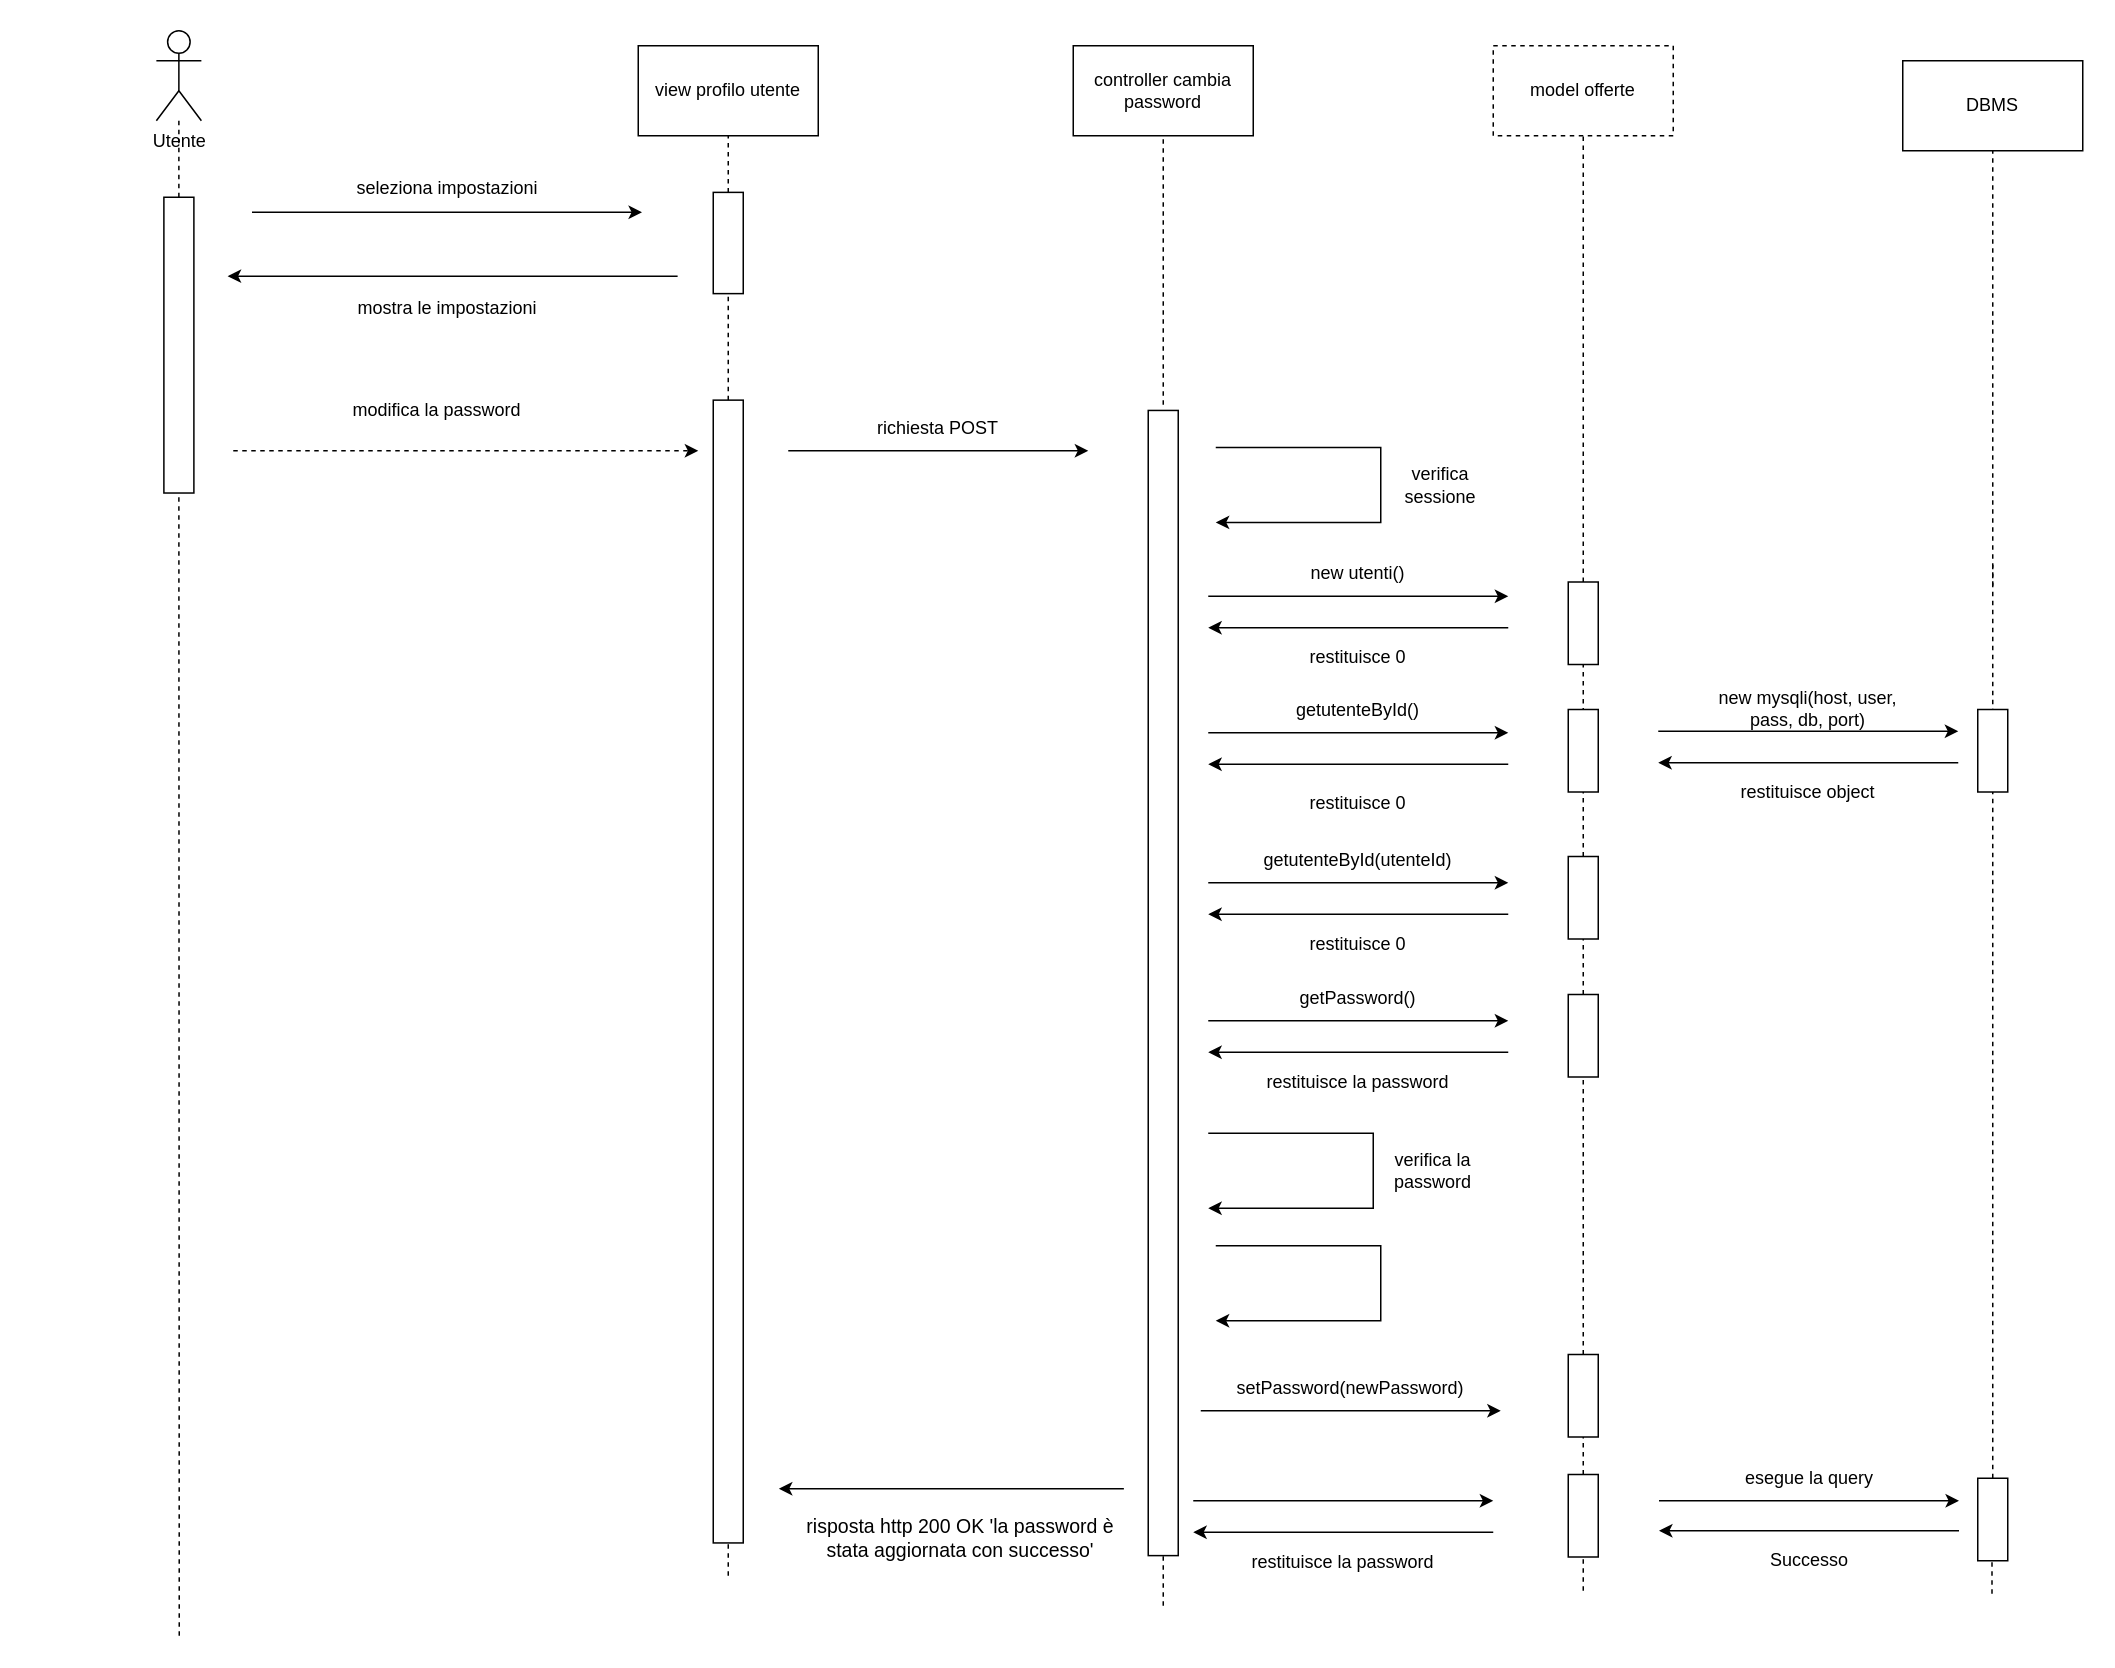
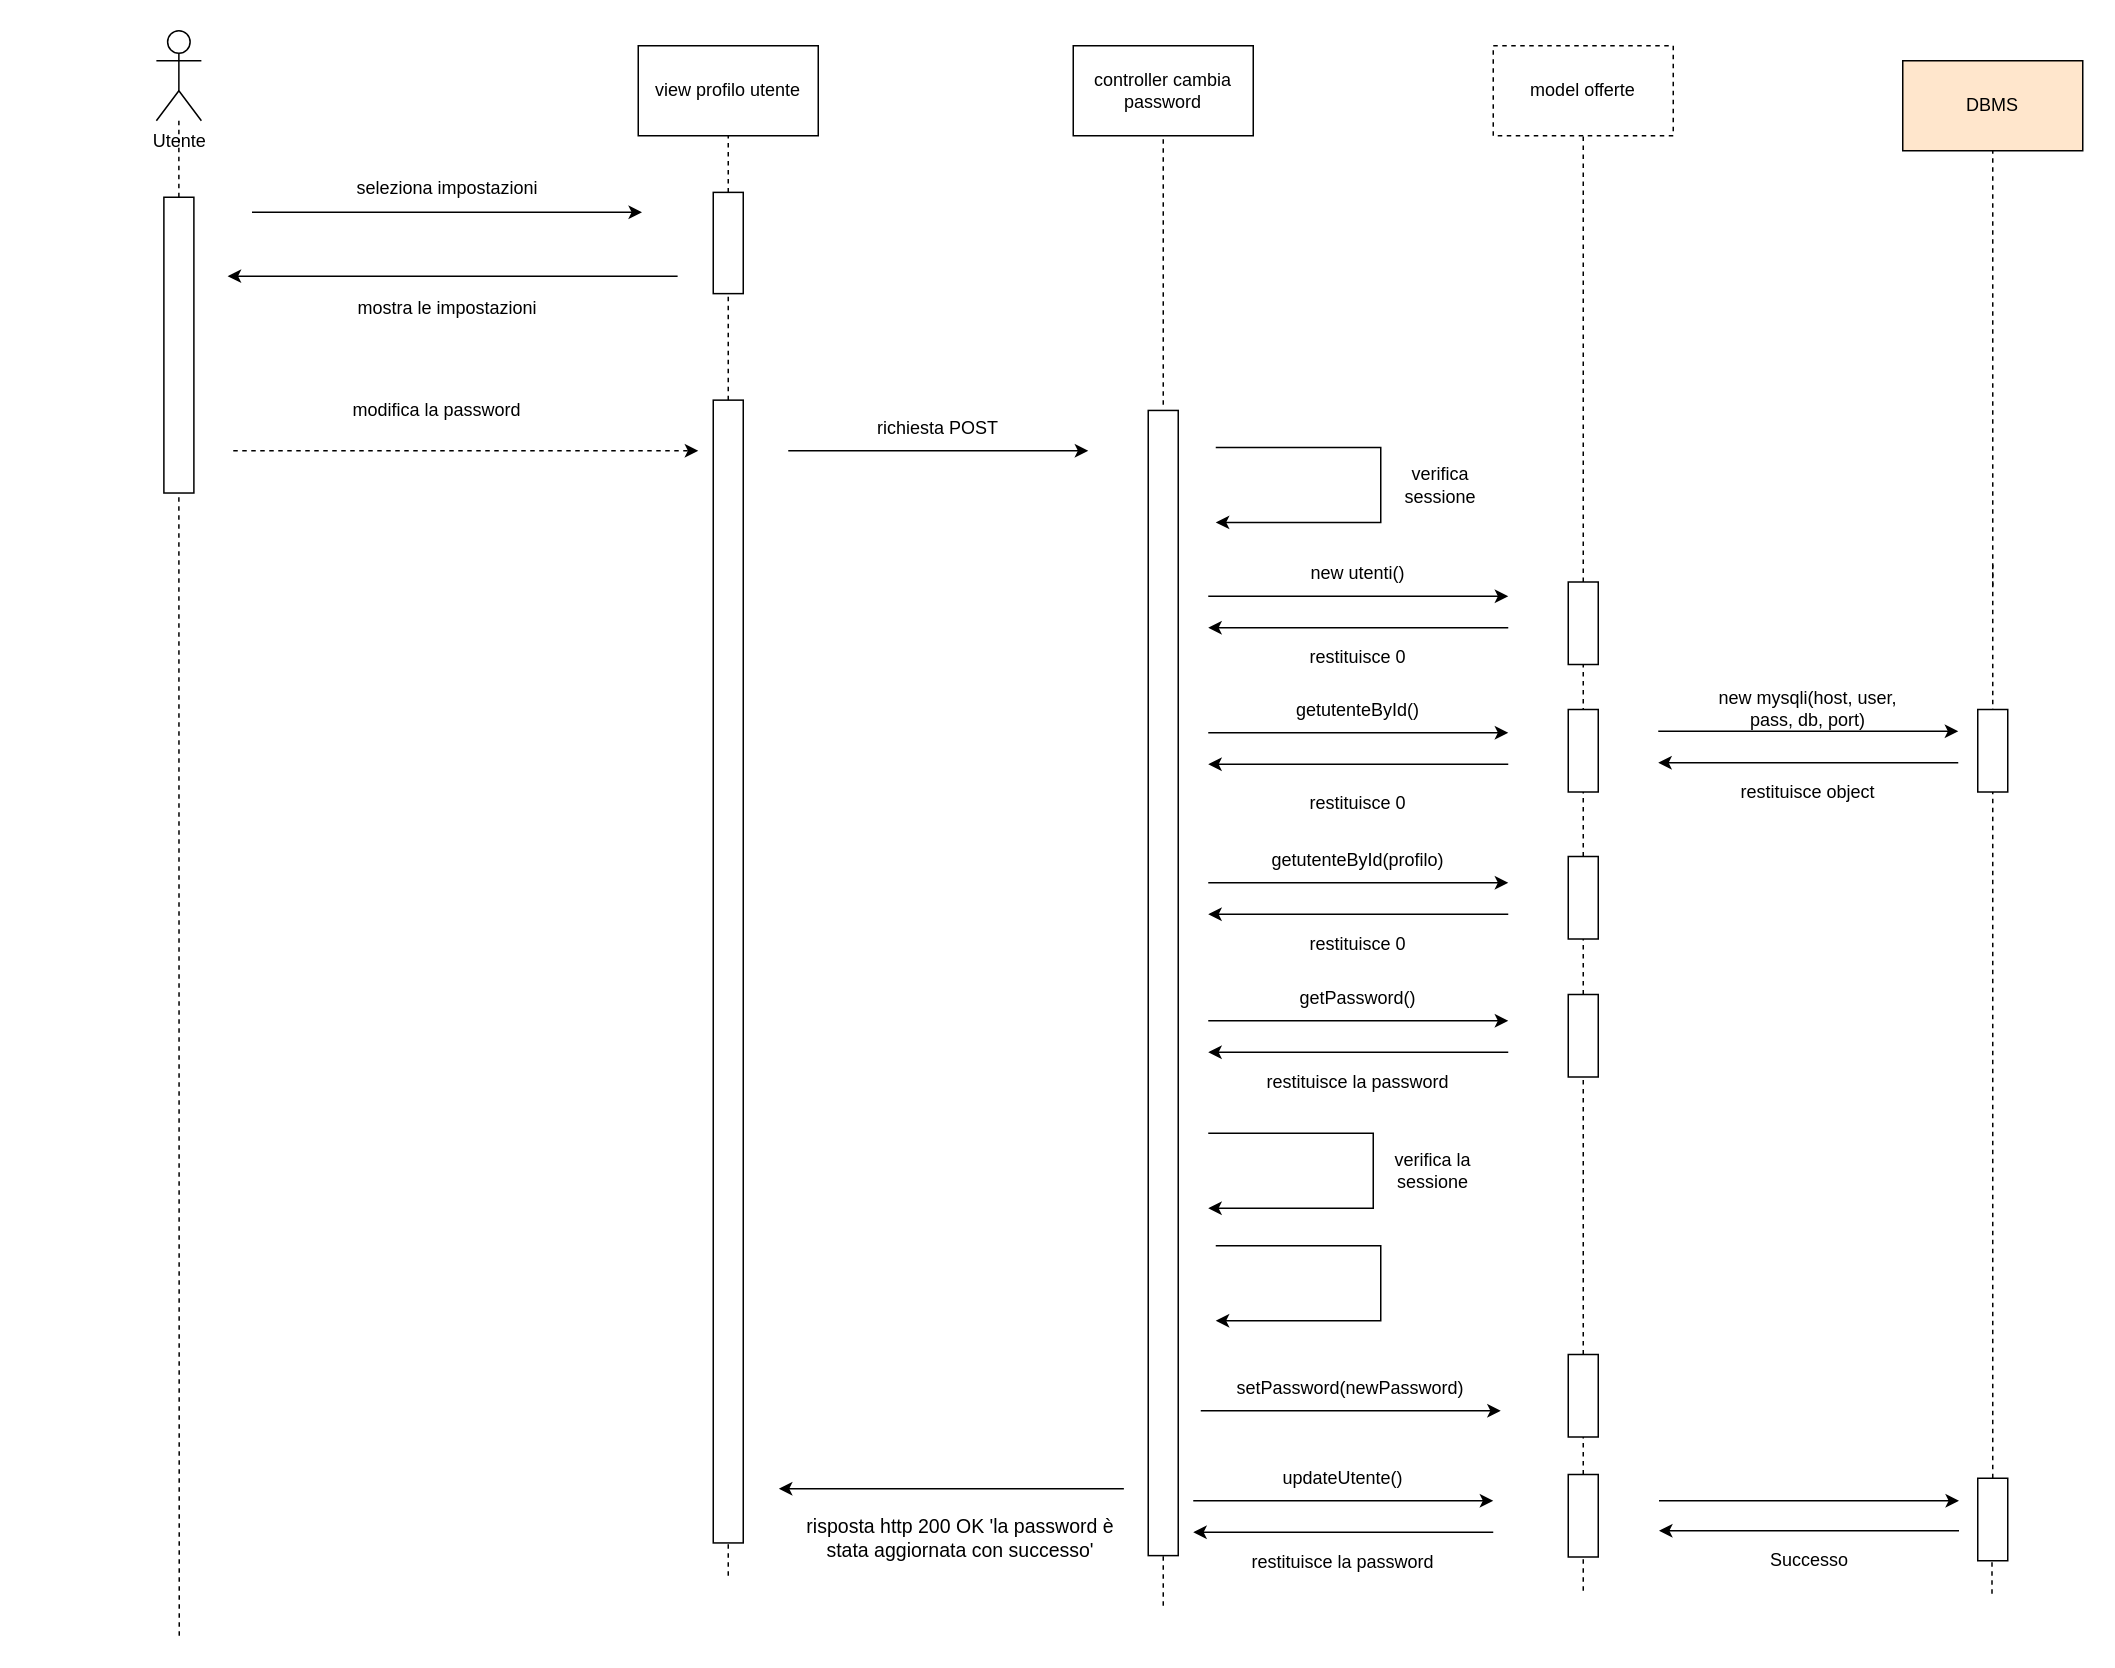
node "DBMS": fillcolor #ffffff -> #ffe6cc
node "getutenteById(utenteId)": label "getutenteById(utenteId)" -> "getutenteById(profilo)"
node "verifica la password": label "verifica la password" -> "verifica la sessione"
node "updateUtente()": added
node "esegue la query": removed
